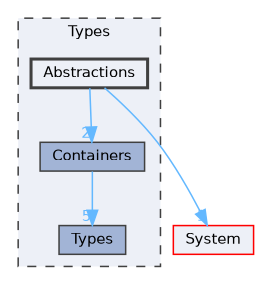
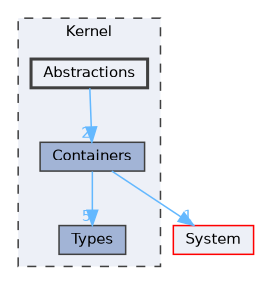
cluster "Types": label "Types" -> "Kernel"
edge "Abstractions" -> "System": now "Containers" -> "System"
